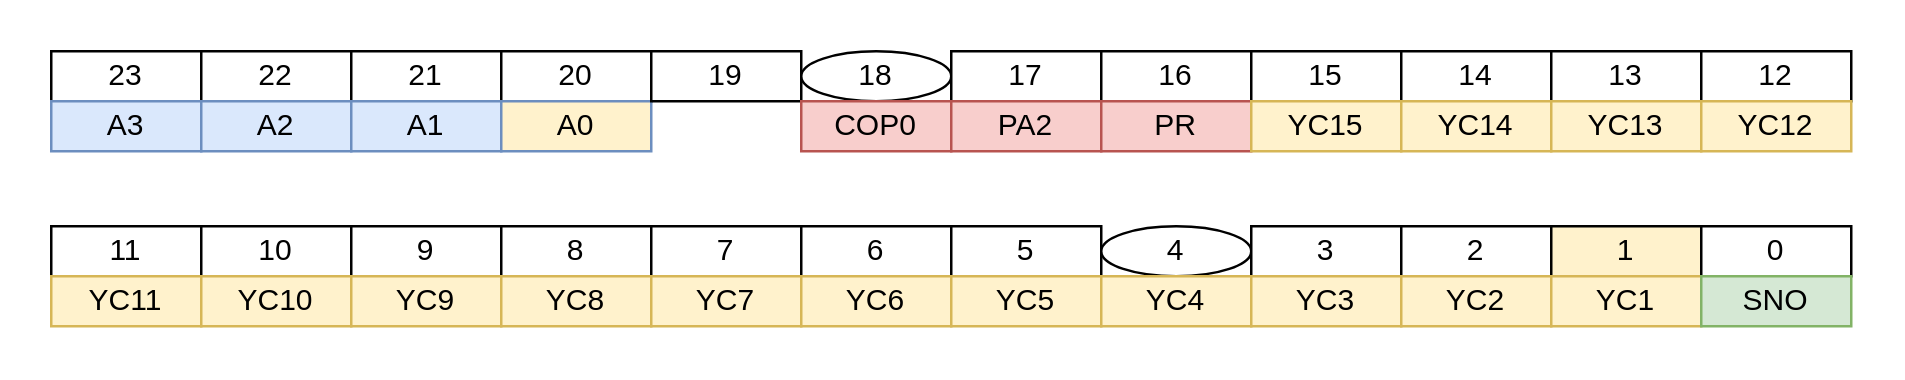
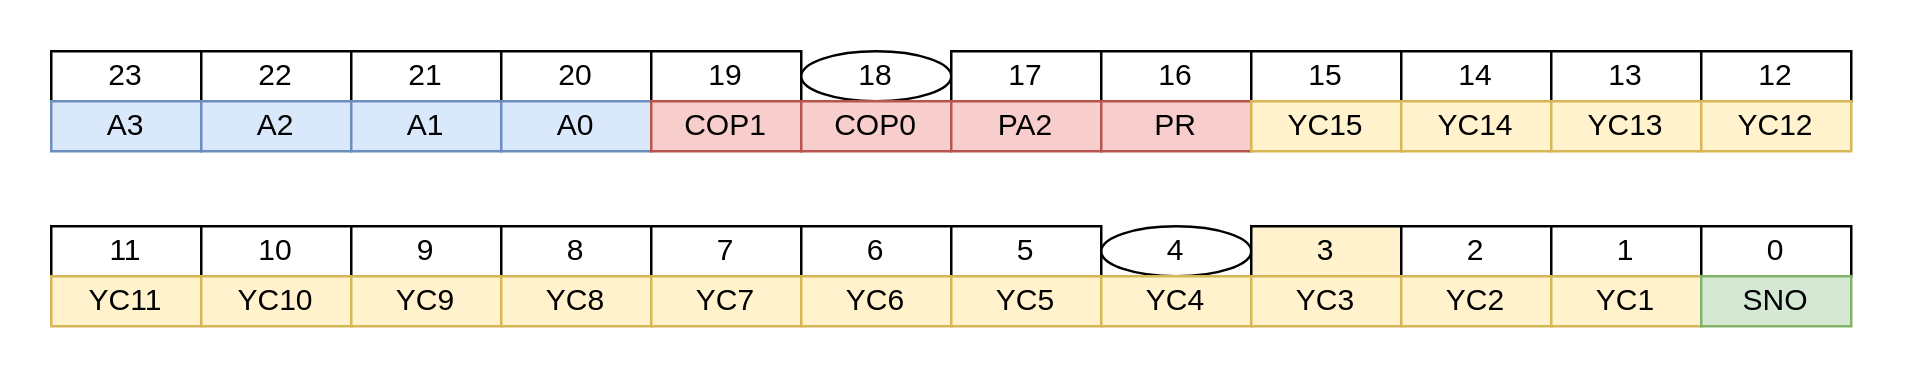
node "A0": fillcolor #fff2cc -> #dae8fc
node "COP1": added
node "3": fillcolor #ffffff -> #fff2cc
node "1": fillcolor #fff2cc -> #ffffff
